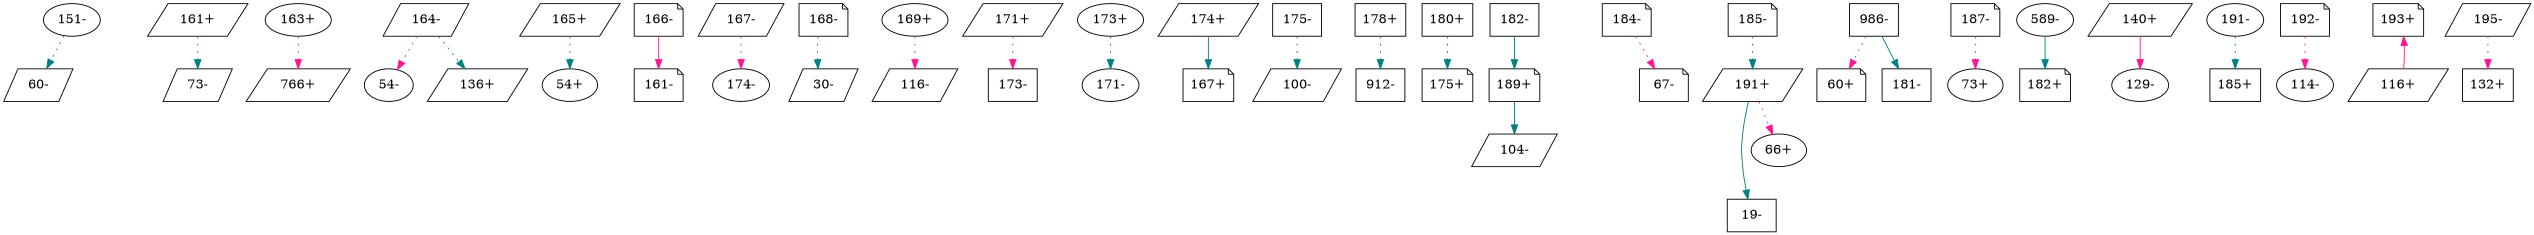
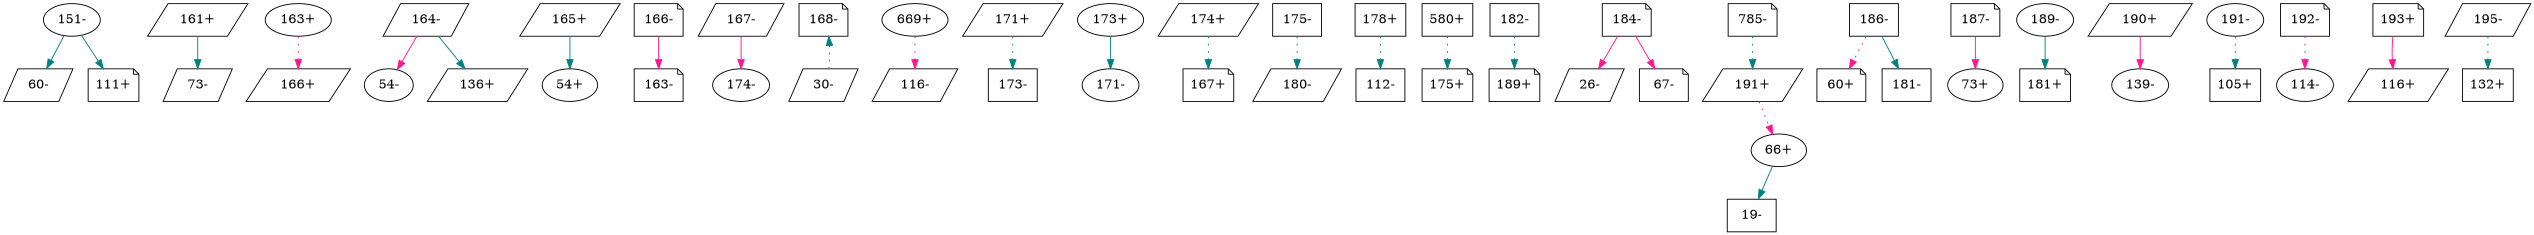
node "169+": label "169+" -> "669+"
node "180+": label "180+" -> "580+"
node "185-": label "185-" -> "785-"
node "986-": label "986-" -> "186-"
node "589-": label "589-" -> "189-"
node "140+": label "140+" -> "190+"
edge "151-" -> "60-": style dotted -> solid
edge "161+" -> "73-": style dotted -> solid
edge "165+" -> "54+": style dotted -> solid
edge "167-" -> "174-": style dotted -> solid
edge "168-" -> "30-": reversed
edge "171+" -> "173-": color deeppink -> teal
edge "173+" -> "171-": style dotted -> solid
edge "174+" -> "167+": style solid -> dotted
edge "182-" -> "189+": style solid -> dotted
edge "187-" -> "73+": style dotted -> solid
edge "195-" -> "132+": color deeppink -> teal
edge "164-" -> "54-": style dotted -> solid
edge "164-" -> "136+": style dotted -> solid
edge "184-" -> "67-": style dotted -> solid
edge "116+" -> "193+": reversed
node "111+": added
node "766+": label "766+" -> "166+"
node "161-": label "161-" -> "163-"
node "100-": label "100-" -> "180-"
node "912-": label "912-" -> "112-"
node "26-": added
node "182+": label "182+" -> "181+"
node "129-": label "129-" -> "139-"
node "185+": label "185+" -> "105+"
edge "191+" -> "19-": now "66+" -> "19-"
node "104-": removed
